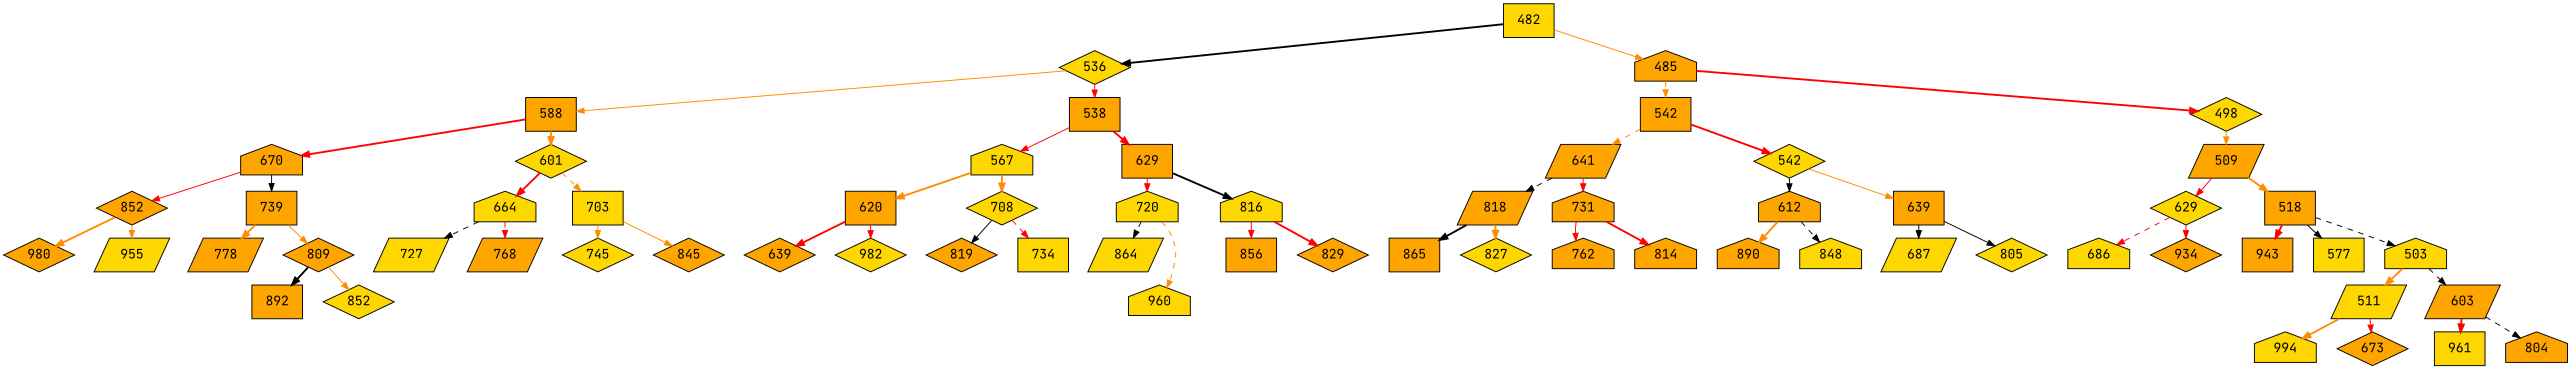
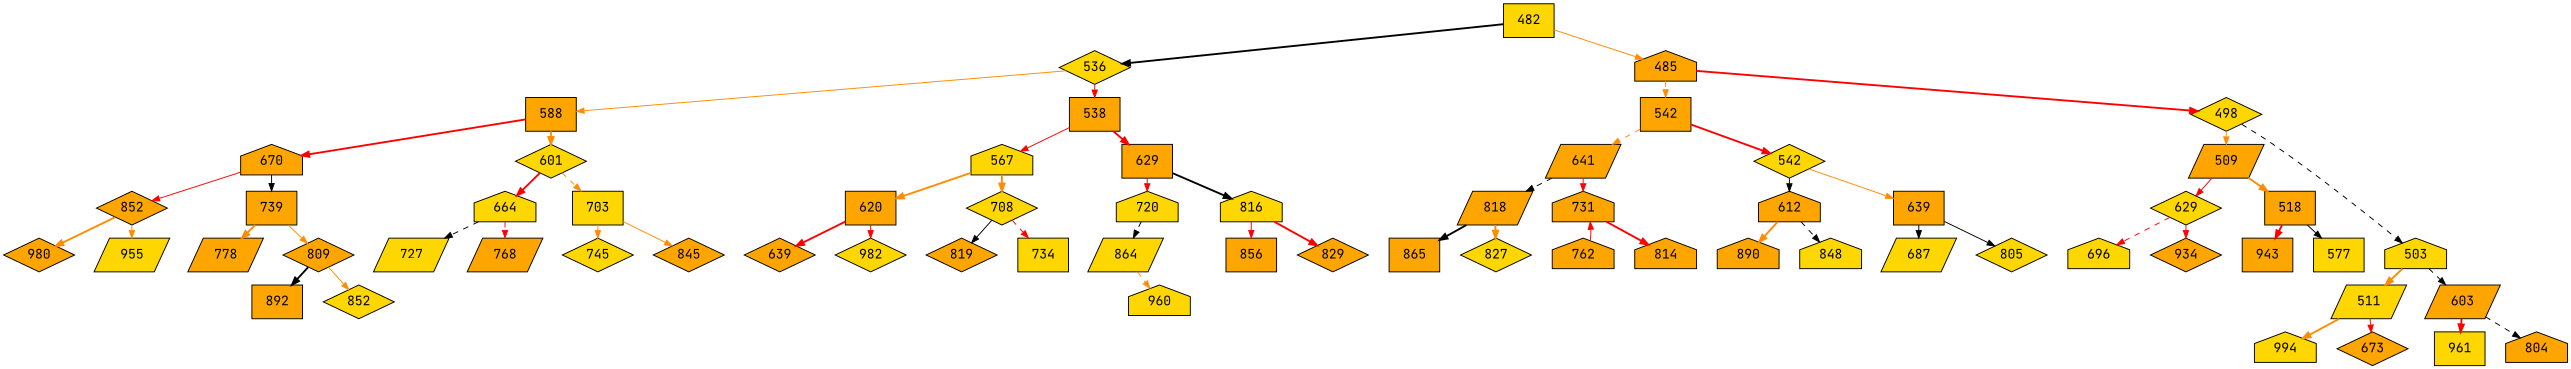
edge "731" -> "762": reversed
edge "518" -> "503": now "498" -> "503"
edge "720" -> "960": now "864" -> "960"
node "686": label "686" -> "696"
